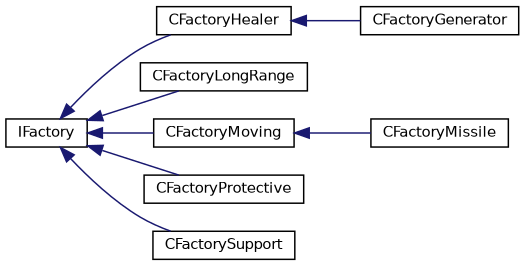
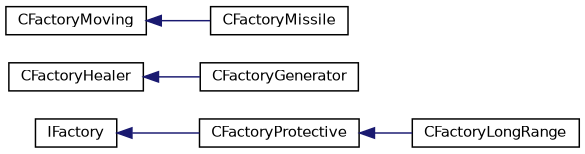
edge "CFactoryHealer" -> "IFactory": removed
edge "CFactoryLongRange" -> "IFactory": now "CFactoryLongRange" -> "CFactoryProtective"
edge "CFactoryMoving" -> "IFactory": removed
node "CFactorySupport": removed
